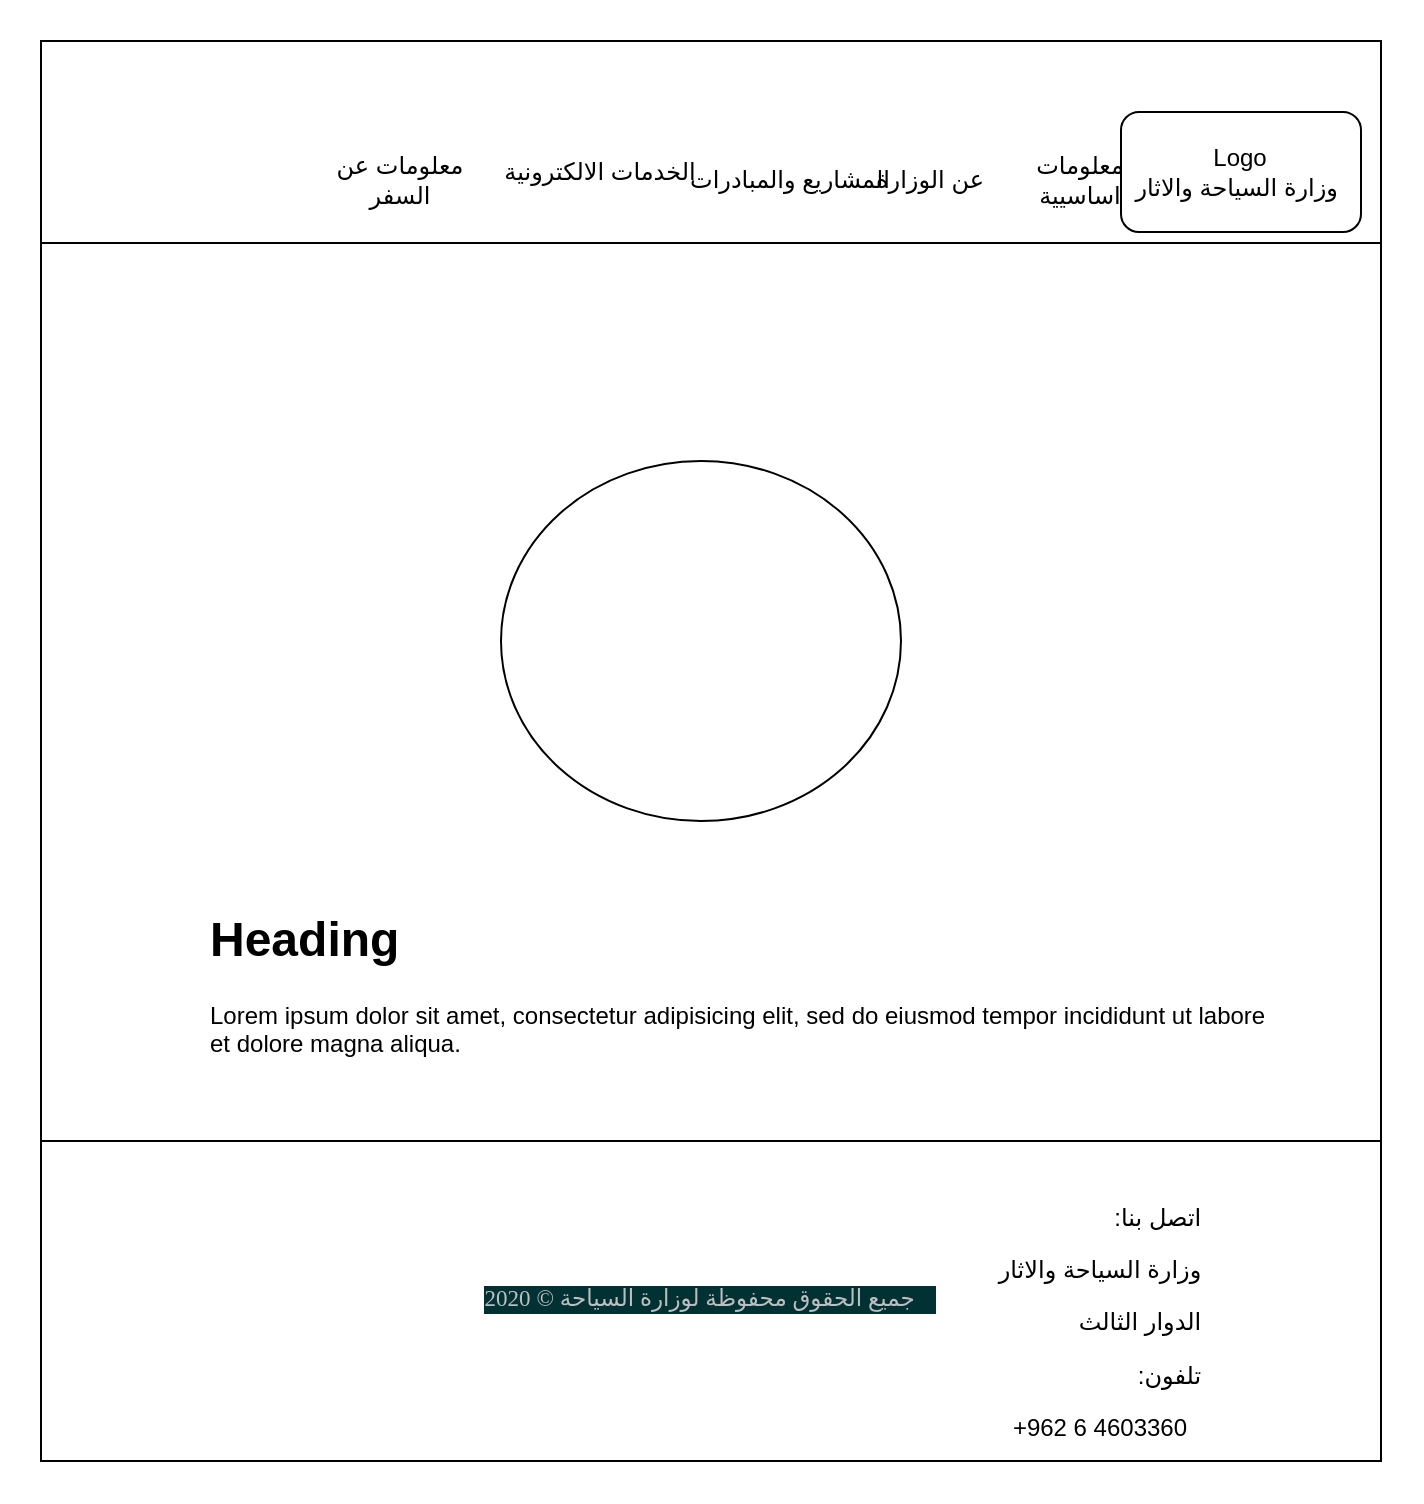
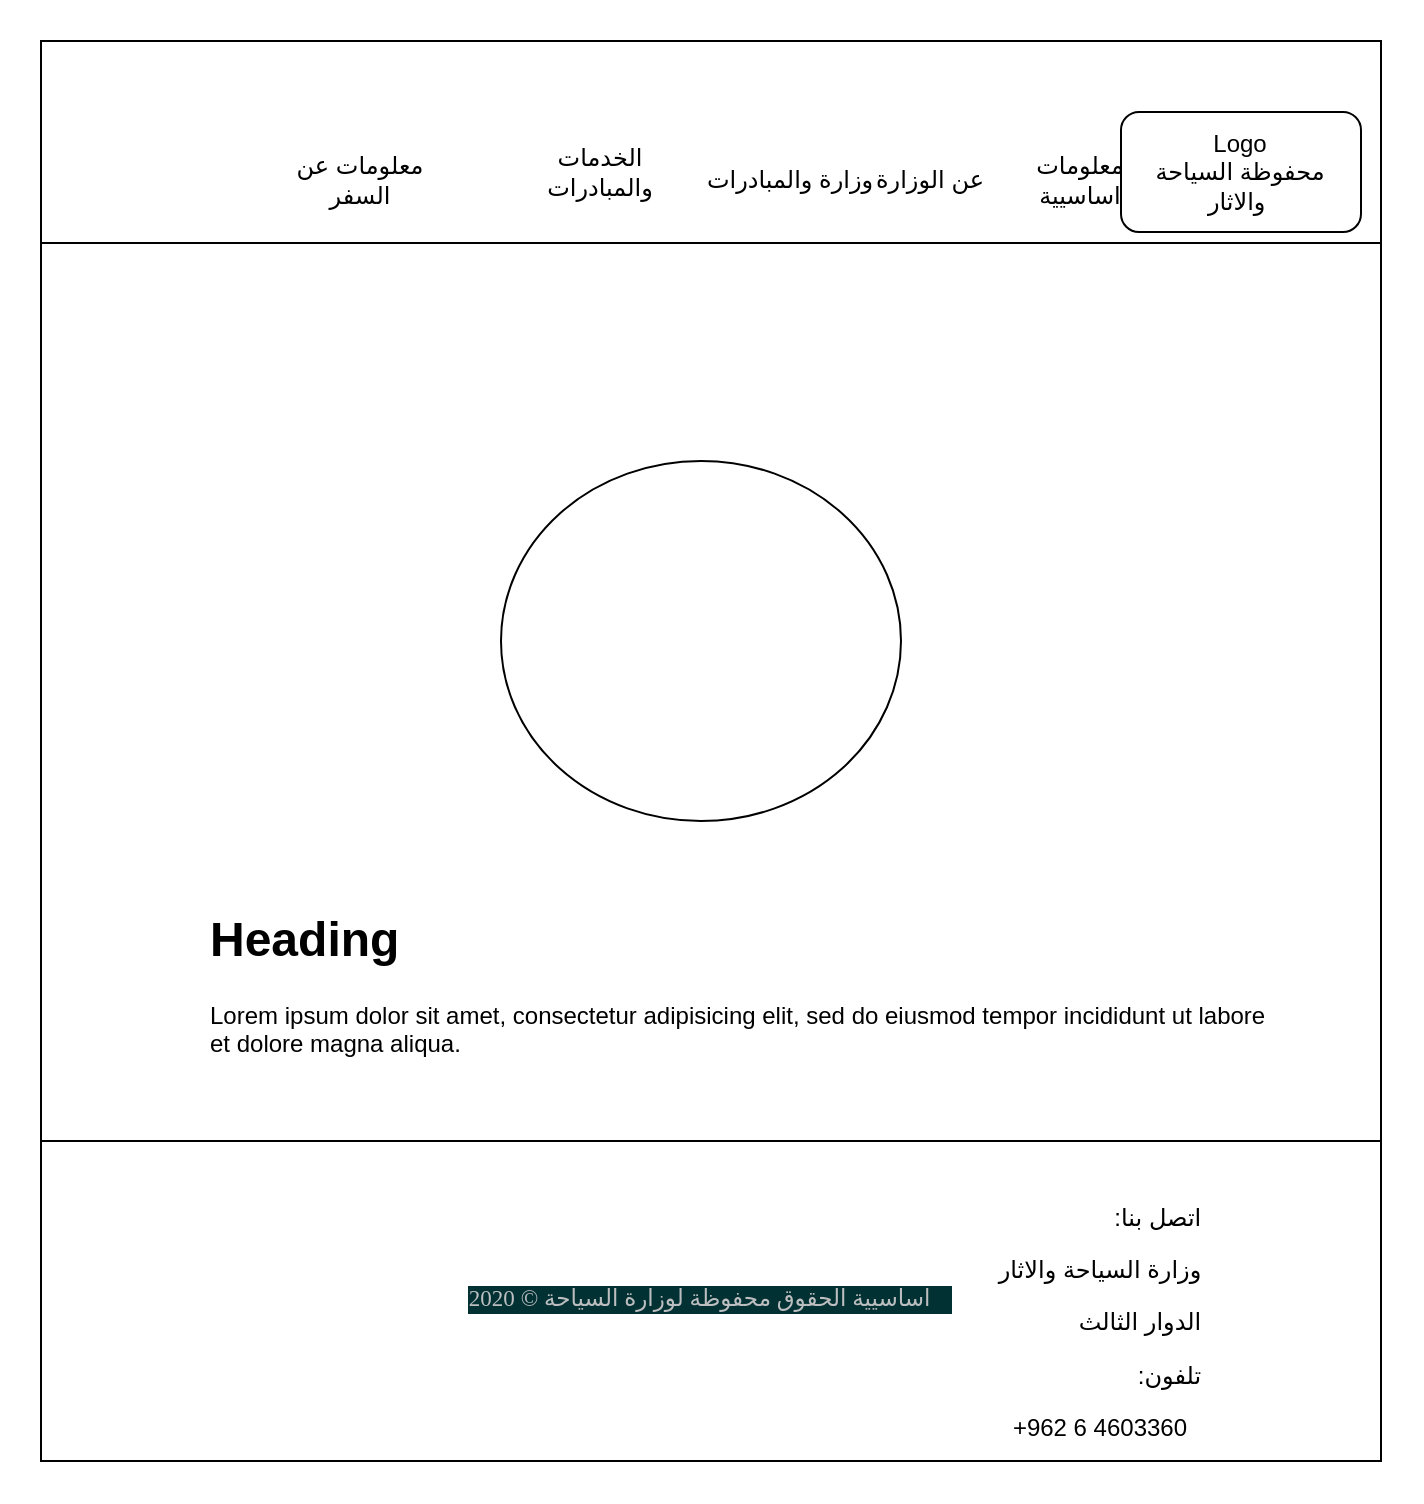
node "الخدمات الالكترونية": label "الخدمات الالكترونية" -> "الخدمات والمبادرات"
node "Logo وزارة السياحة والاثار": label "Logo وزارة السياحة والاثار" -> "Logo محفوظة السياحة والاثار"
node "معلومات عن السفر": moved (401, 181) -> (361, 181)
node "المشاريع والمبادرات": label "المشاريع والمبادرات" -> "وزارة والمبادرات"
node "جميع الحقوق محفوظة لوزارة السياحة © 2020": label "جميع الحقوق محفوظة لوزارة السياحة © 2020" -> "اساسيية الحقوق محفوظة لوزارة السياحة © 2020"
